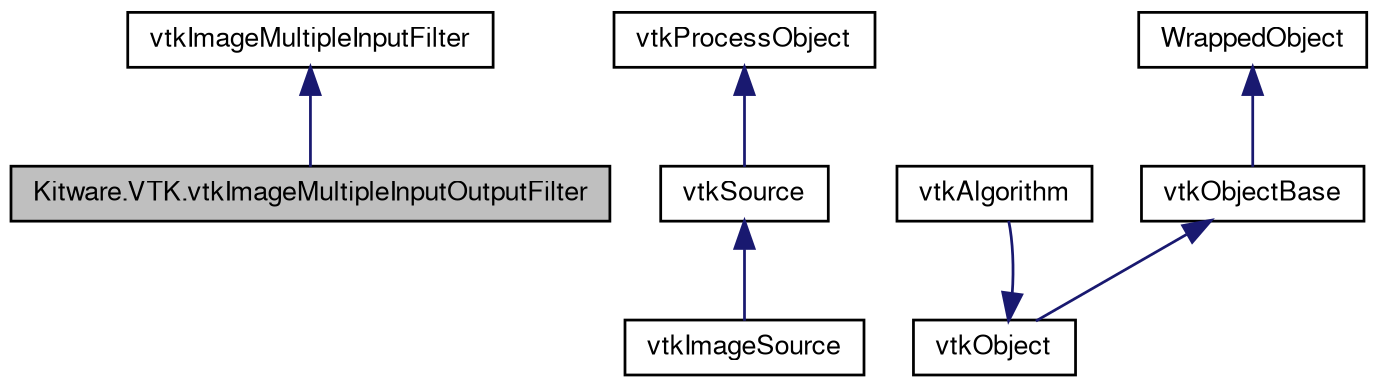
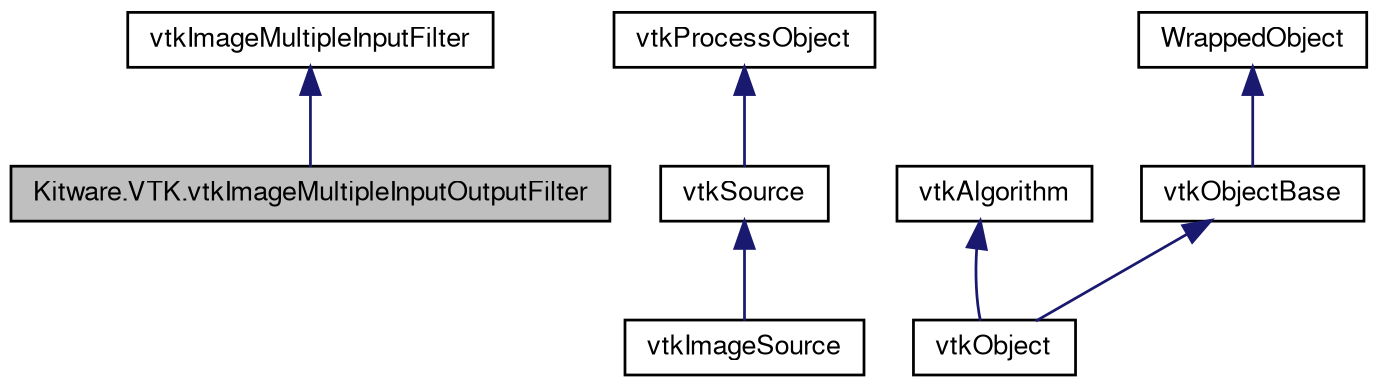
edge "vtkAlgorithm" -> "vtkObject": reversed
